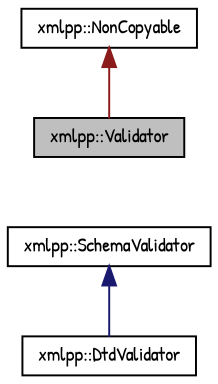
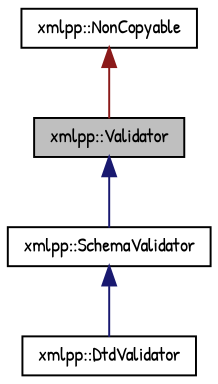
edge "xmlpp::SchemaValidator" -> "xmlpp::Validator": added
